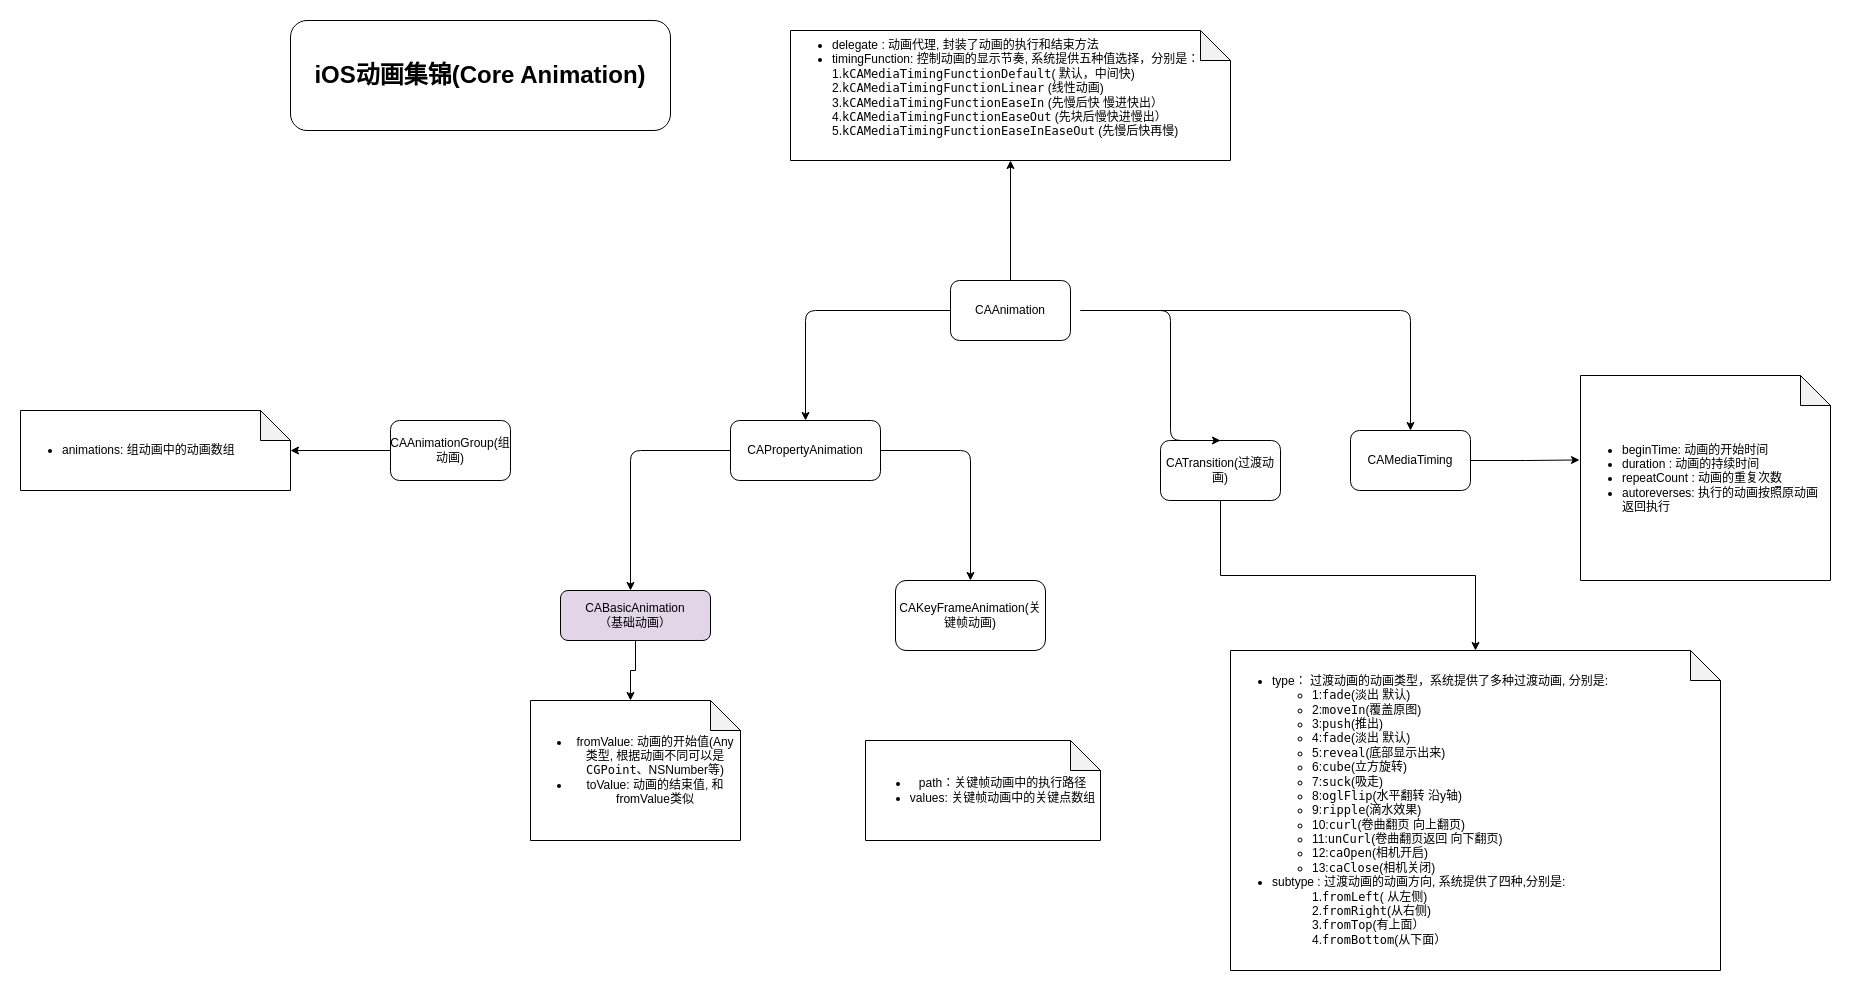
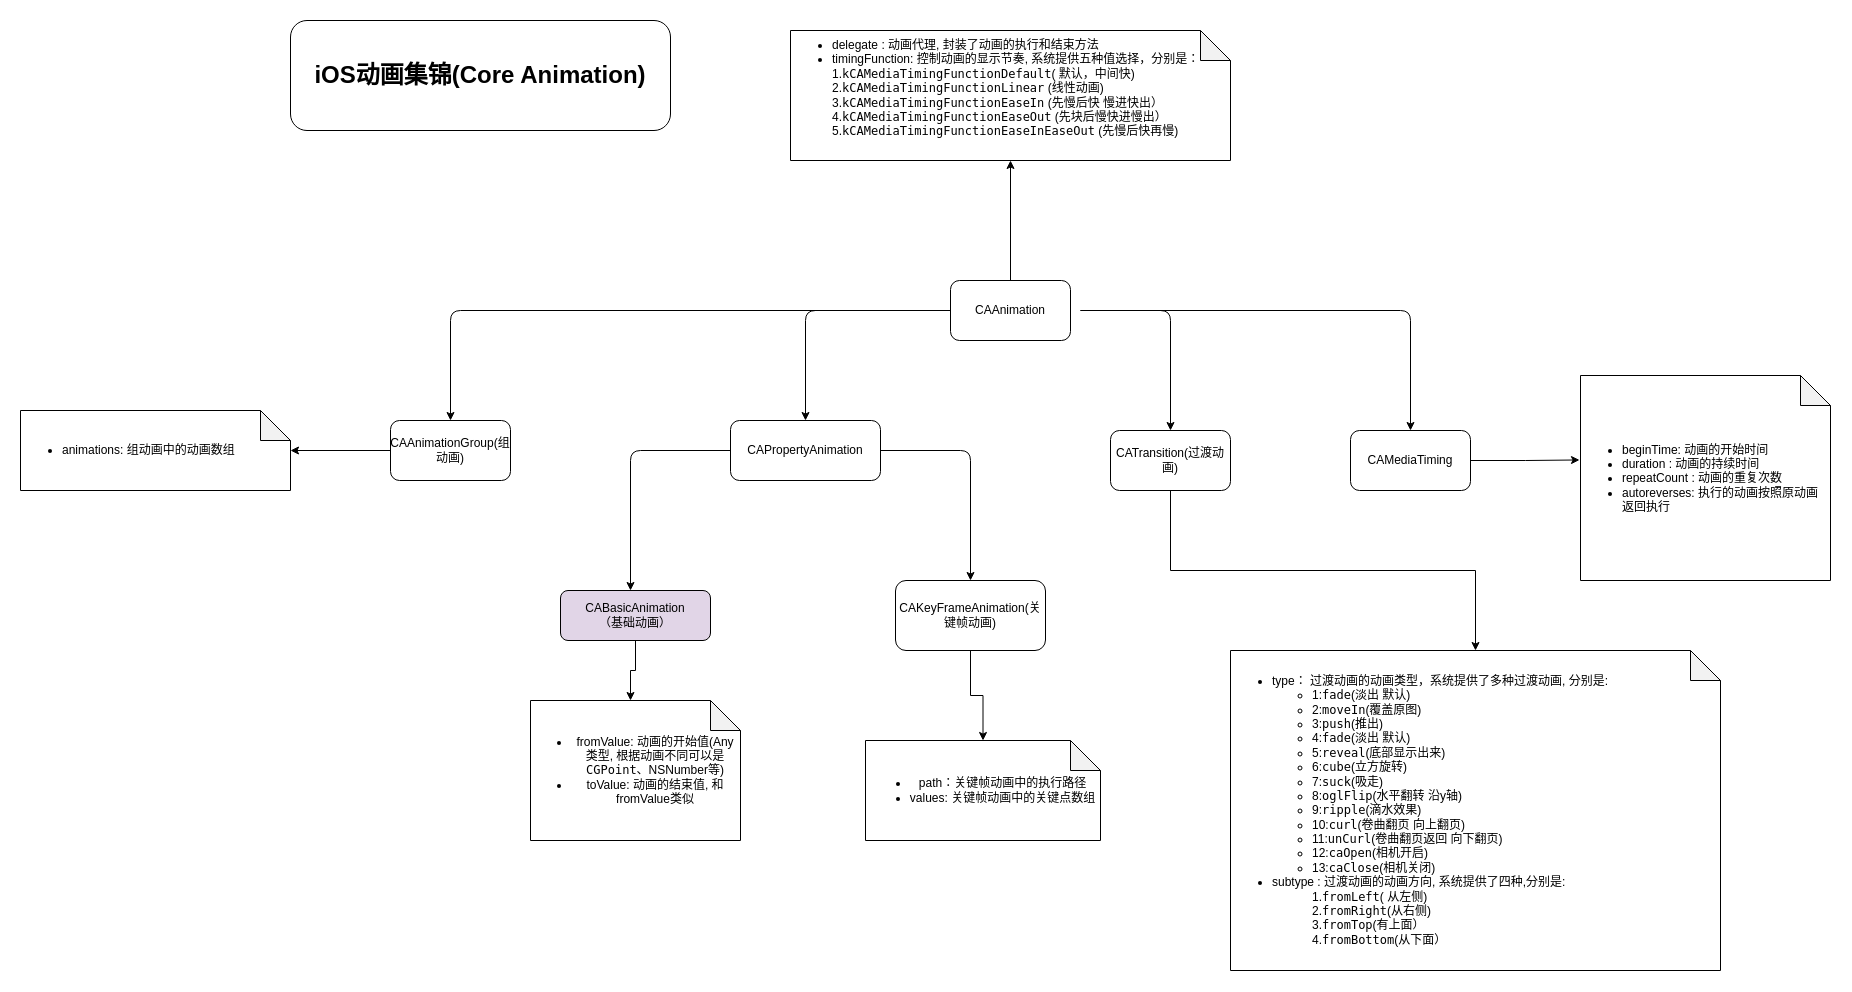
edge "CAAnimation" -> "CAAnimationGroup(组动画)": added
node "CATransition(过渡动画)": moved (1221, 471) -> (1171, 461)
edge "CAKeyFrameAnimation(关键帧动画)" -> "path：关键帧动画中的执行路径 values: 关键帧动画中的关键点数组": added
